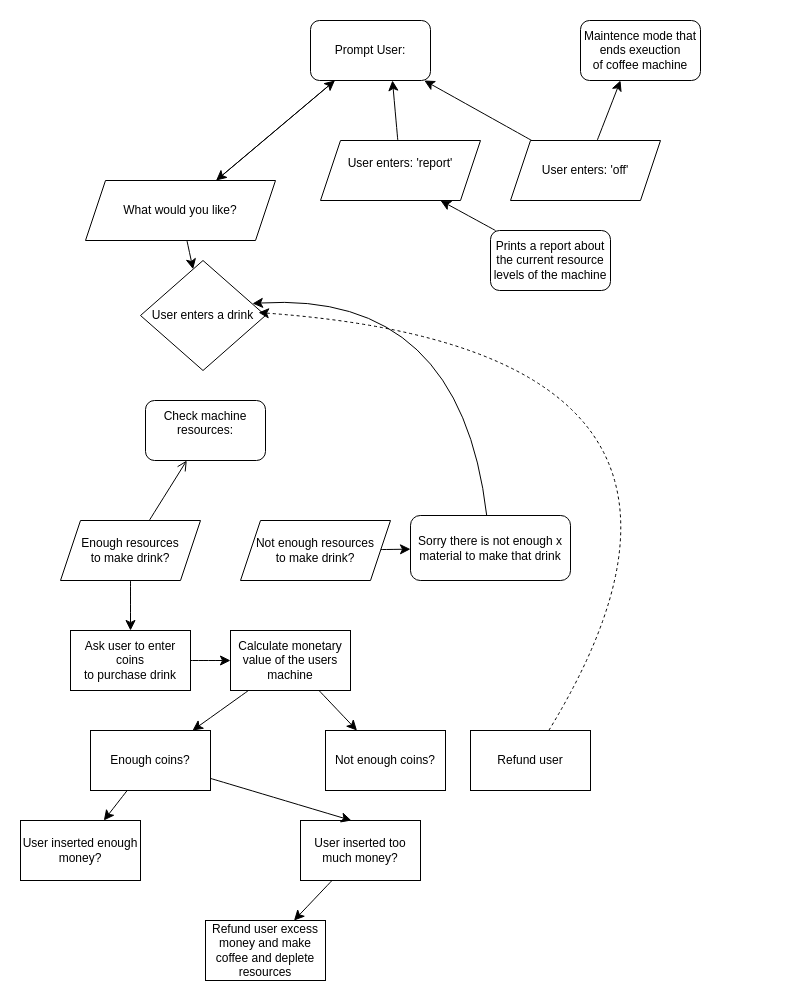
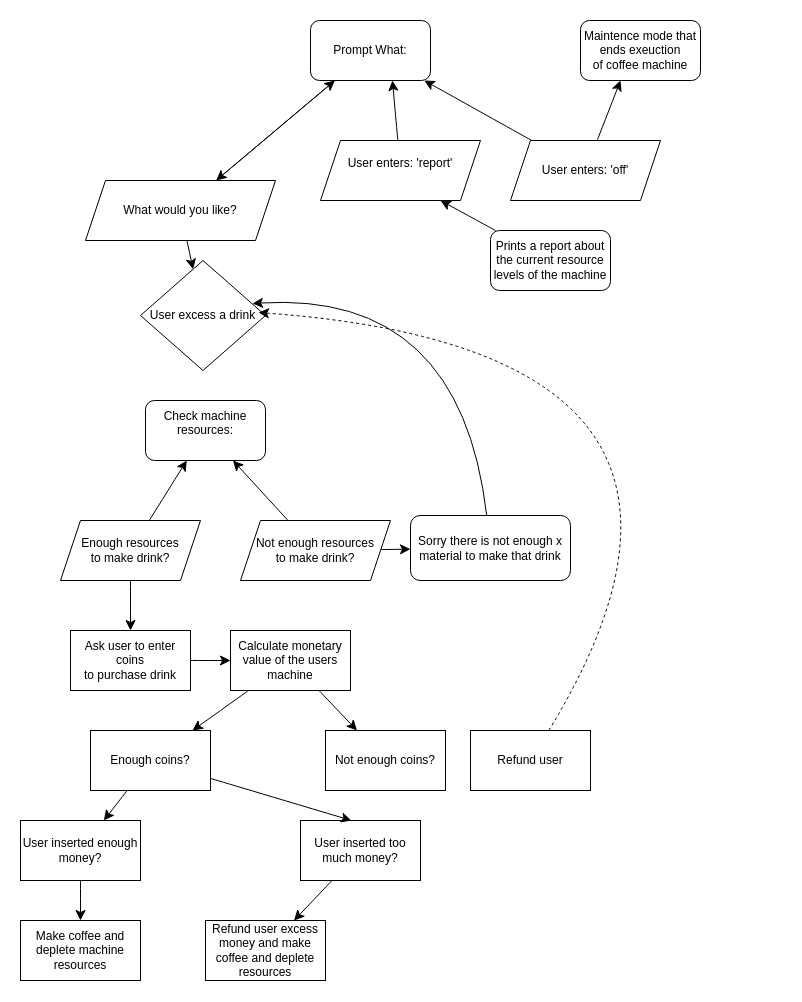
node "Prompt User:": label "Prompt User:" -> "Prompt What:"
node "User enters a drink": label "User enters a drink" -> "User excess a drink"
edge "Enough resources to make drink?" -> "Check machine resources:": arrowhead open -> classic
edge "Not enough resources to make drink?" -> "Check machine resources:": added
edge "User inserted enough money?" -> "Make coffee and deplete machine resources": added
node "Make coffee and deplete machine resources": added
